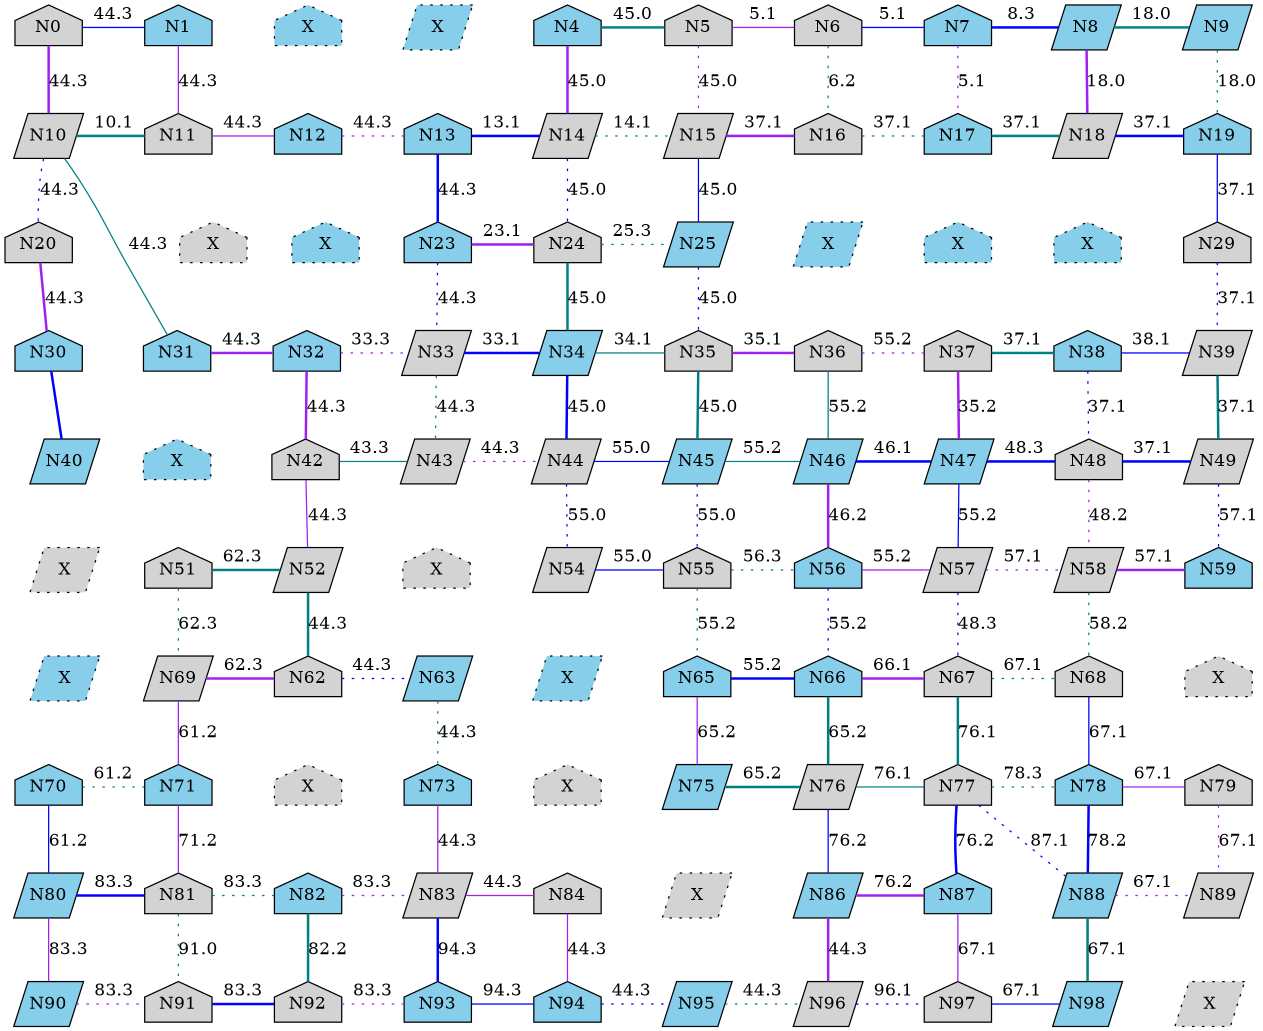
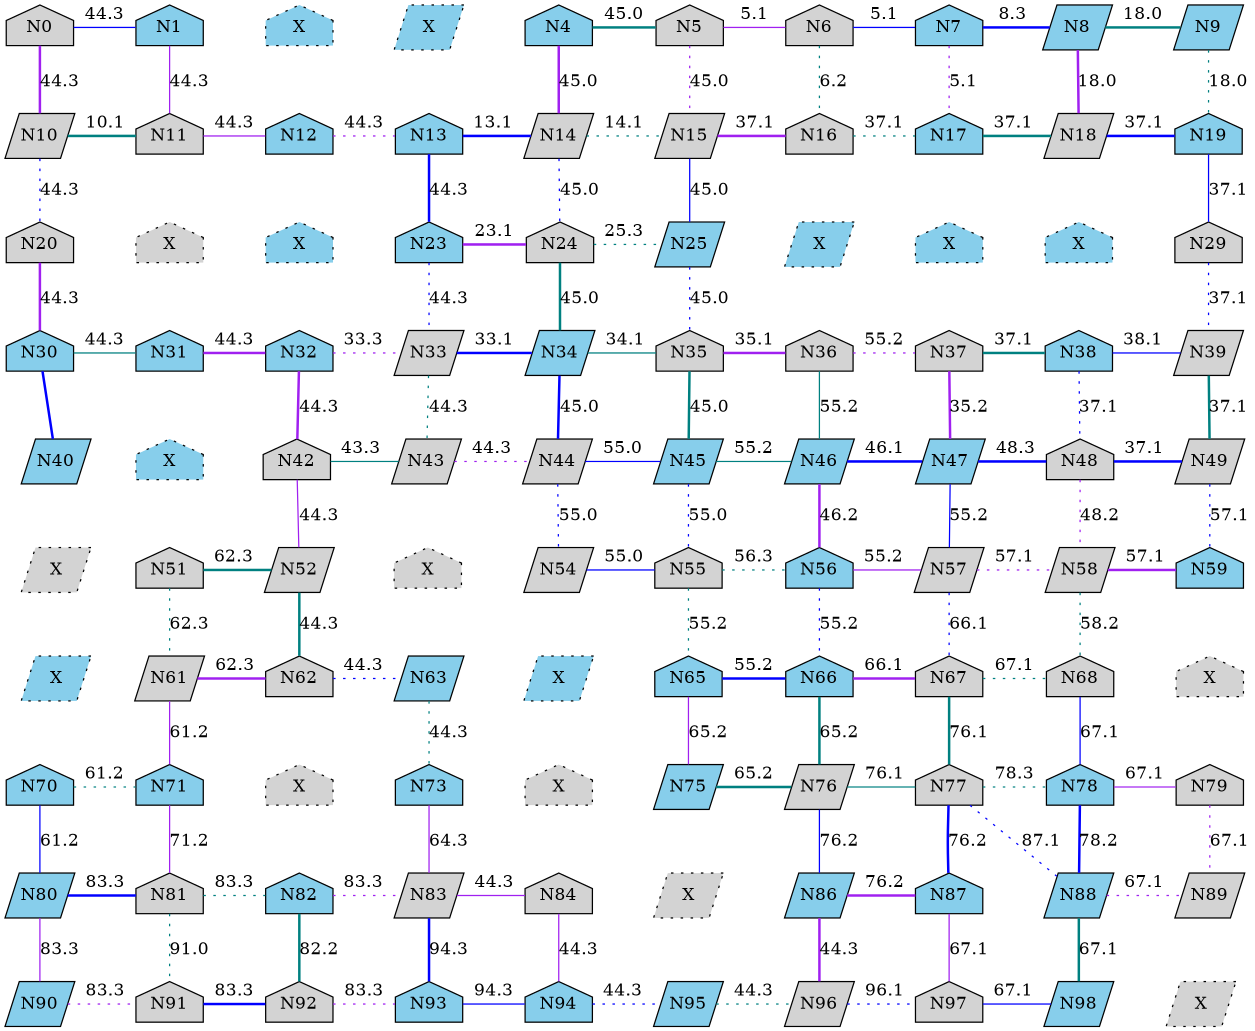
edge "N10" -- "N31": now "N30" -- "N31"
edge "N57" -- "N67": label "48.3" -> "66.1"
node "N69": label "N69" -> "N61"
edge "N73" -- "N83": label "44.3" -> "64.3"
